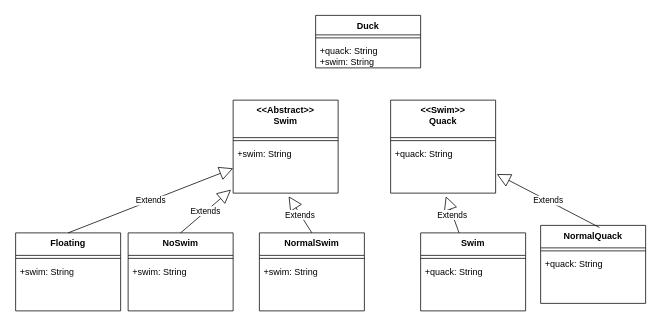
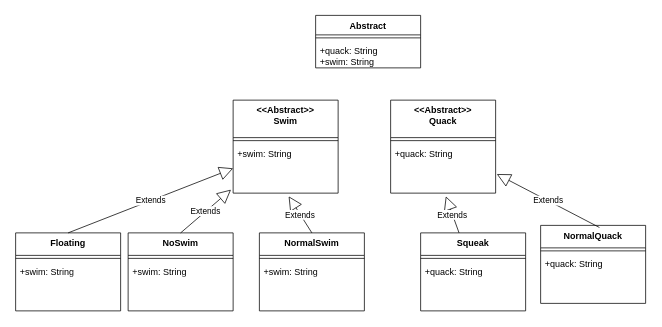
node "Duck": label "Duck" -> "Abstract"
node "<<Swim>> Quack": label "<<Swim>> Quack" -> "<<Abstract>> Quack"
node "Swim": label "Swim" -> "Squeak"
